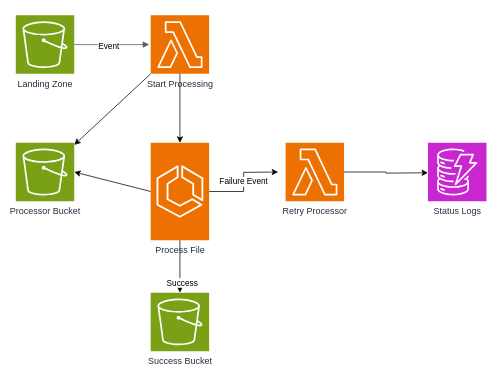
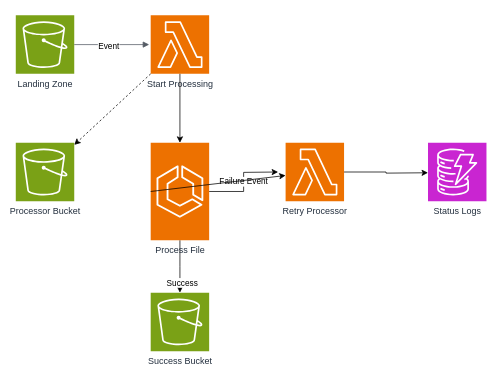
edge "Start Processing" -> "Processor Bucket": style solid -> dashed
edge "Process File" -> "Processor Bucket": now "Process File" -> "Retry Processor"
